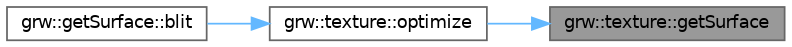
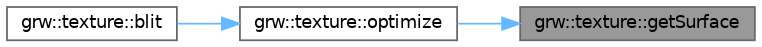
node "grw::getSurface::blit": label "grw::getSurface::blit" -> "grw::texture::blit"
